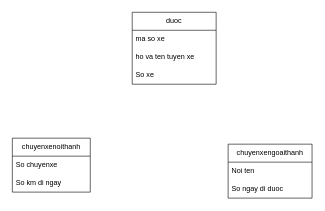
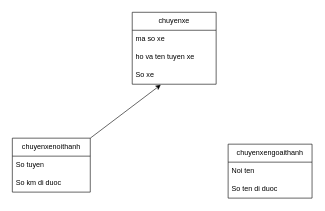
node "duoc": label "duoc" -> "chuyenxe"
edge "chuyenxenoithanh" -> "So xe": added
node "So chuyenxe": label "So chuyenxe" -> "So tuyen"
node "So km di ngay": label "So km di ngay" -> "So km di duoc"
node "So ngay di duoc": label "So ngay di duoc" -> "So ten di duoc"
